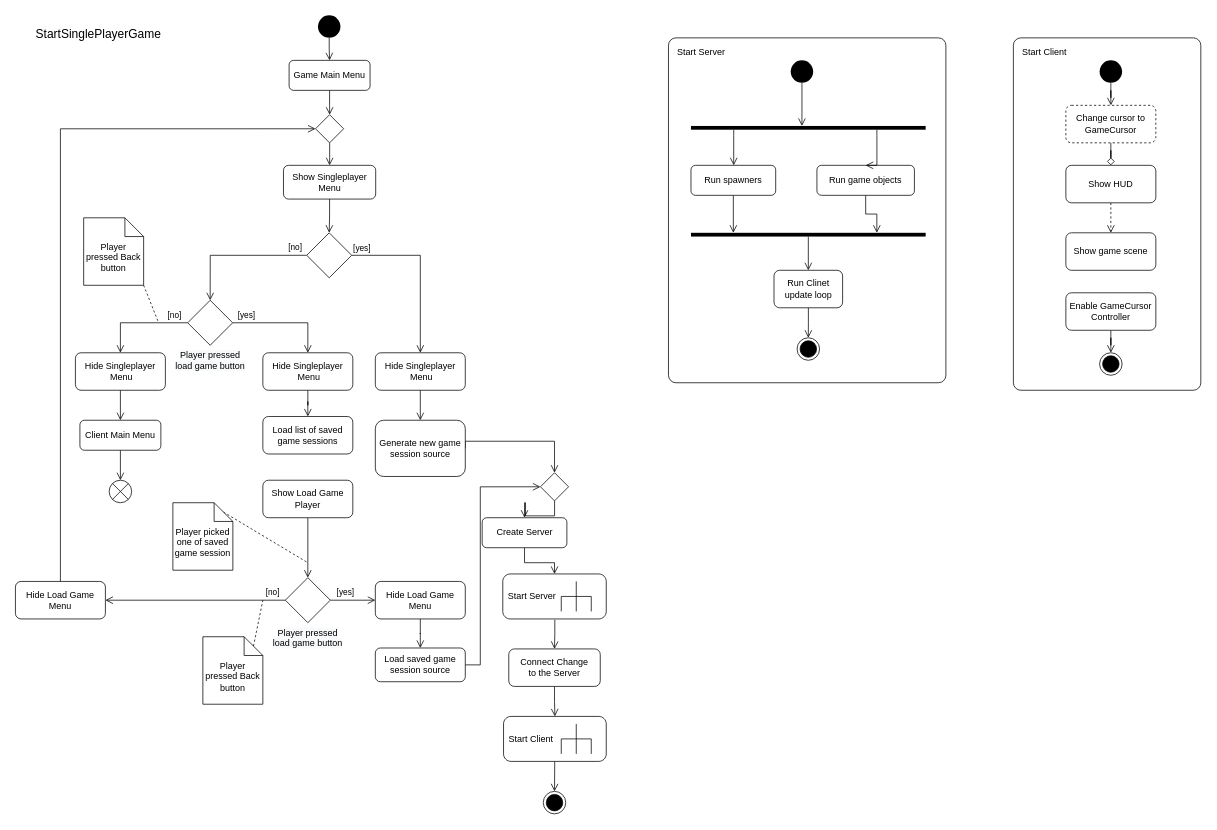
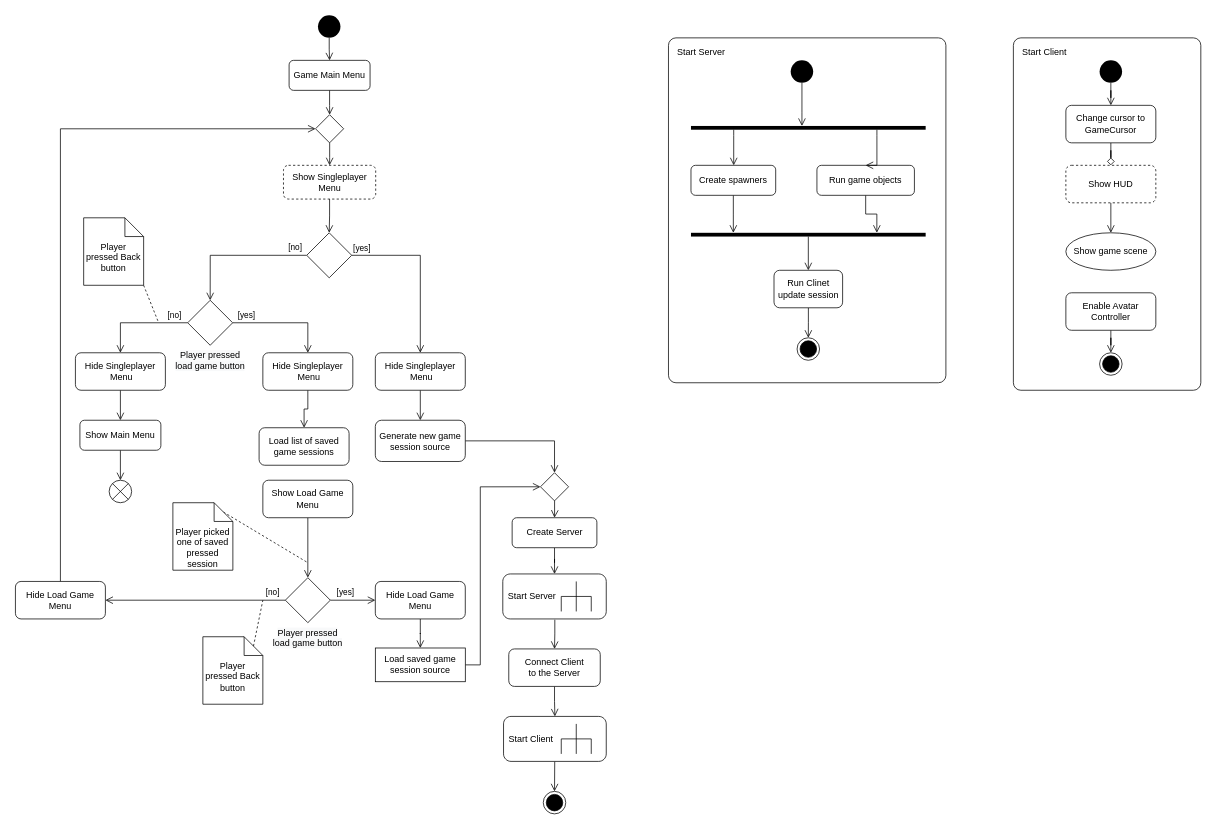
node "StartSinglePlayerGame": removed
node "Change cursor to GameCursor": style dashed -> solid
node "Run spawners": label "Run spawners" -> "Create spawners"
node "Show Singleplayer Menu": style solid -> dashed
node "Show HUD": style solid -> dashed
edge "Show HUD" -> "Show game scene": style dashed -> solid
node "Show game scene": shape rounded rectangle -> ellipse
node "Run Clinet update loop": label "Run Clinet update loop" -> "Run Clinet update session"
node "Enable GameCursor Controller": label "Enable GameCursor Controller" -> "Enable Avatar Controller"
node "Client Main Menu": label "Client Main Menu" -> "Show Main Menu"
node "Load list of saved game sessions": moved (308, 435) -> (304, 447)
node "Generate new game session source": size 90x56 -> 90x41
node "Show Load Game Player": label "Show Load Game Player" -> "Show Load Game Menu"
node "Create Server": moved (525, 533) -> (555, 533)
node "Player picked one of saved game session": label "Player picked one of saved game session" -> "Player picked one of saved pressed session"
node "Load saved game session source": shape rounded rectangle -> rectangle
node "Connect Change to the Server": label "Connect Change to the Server" -> "Connect Client to the Server"
